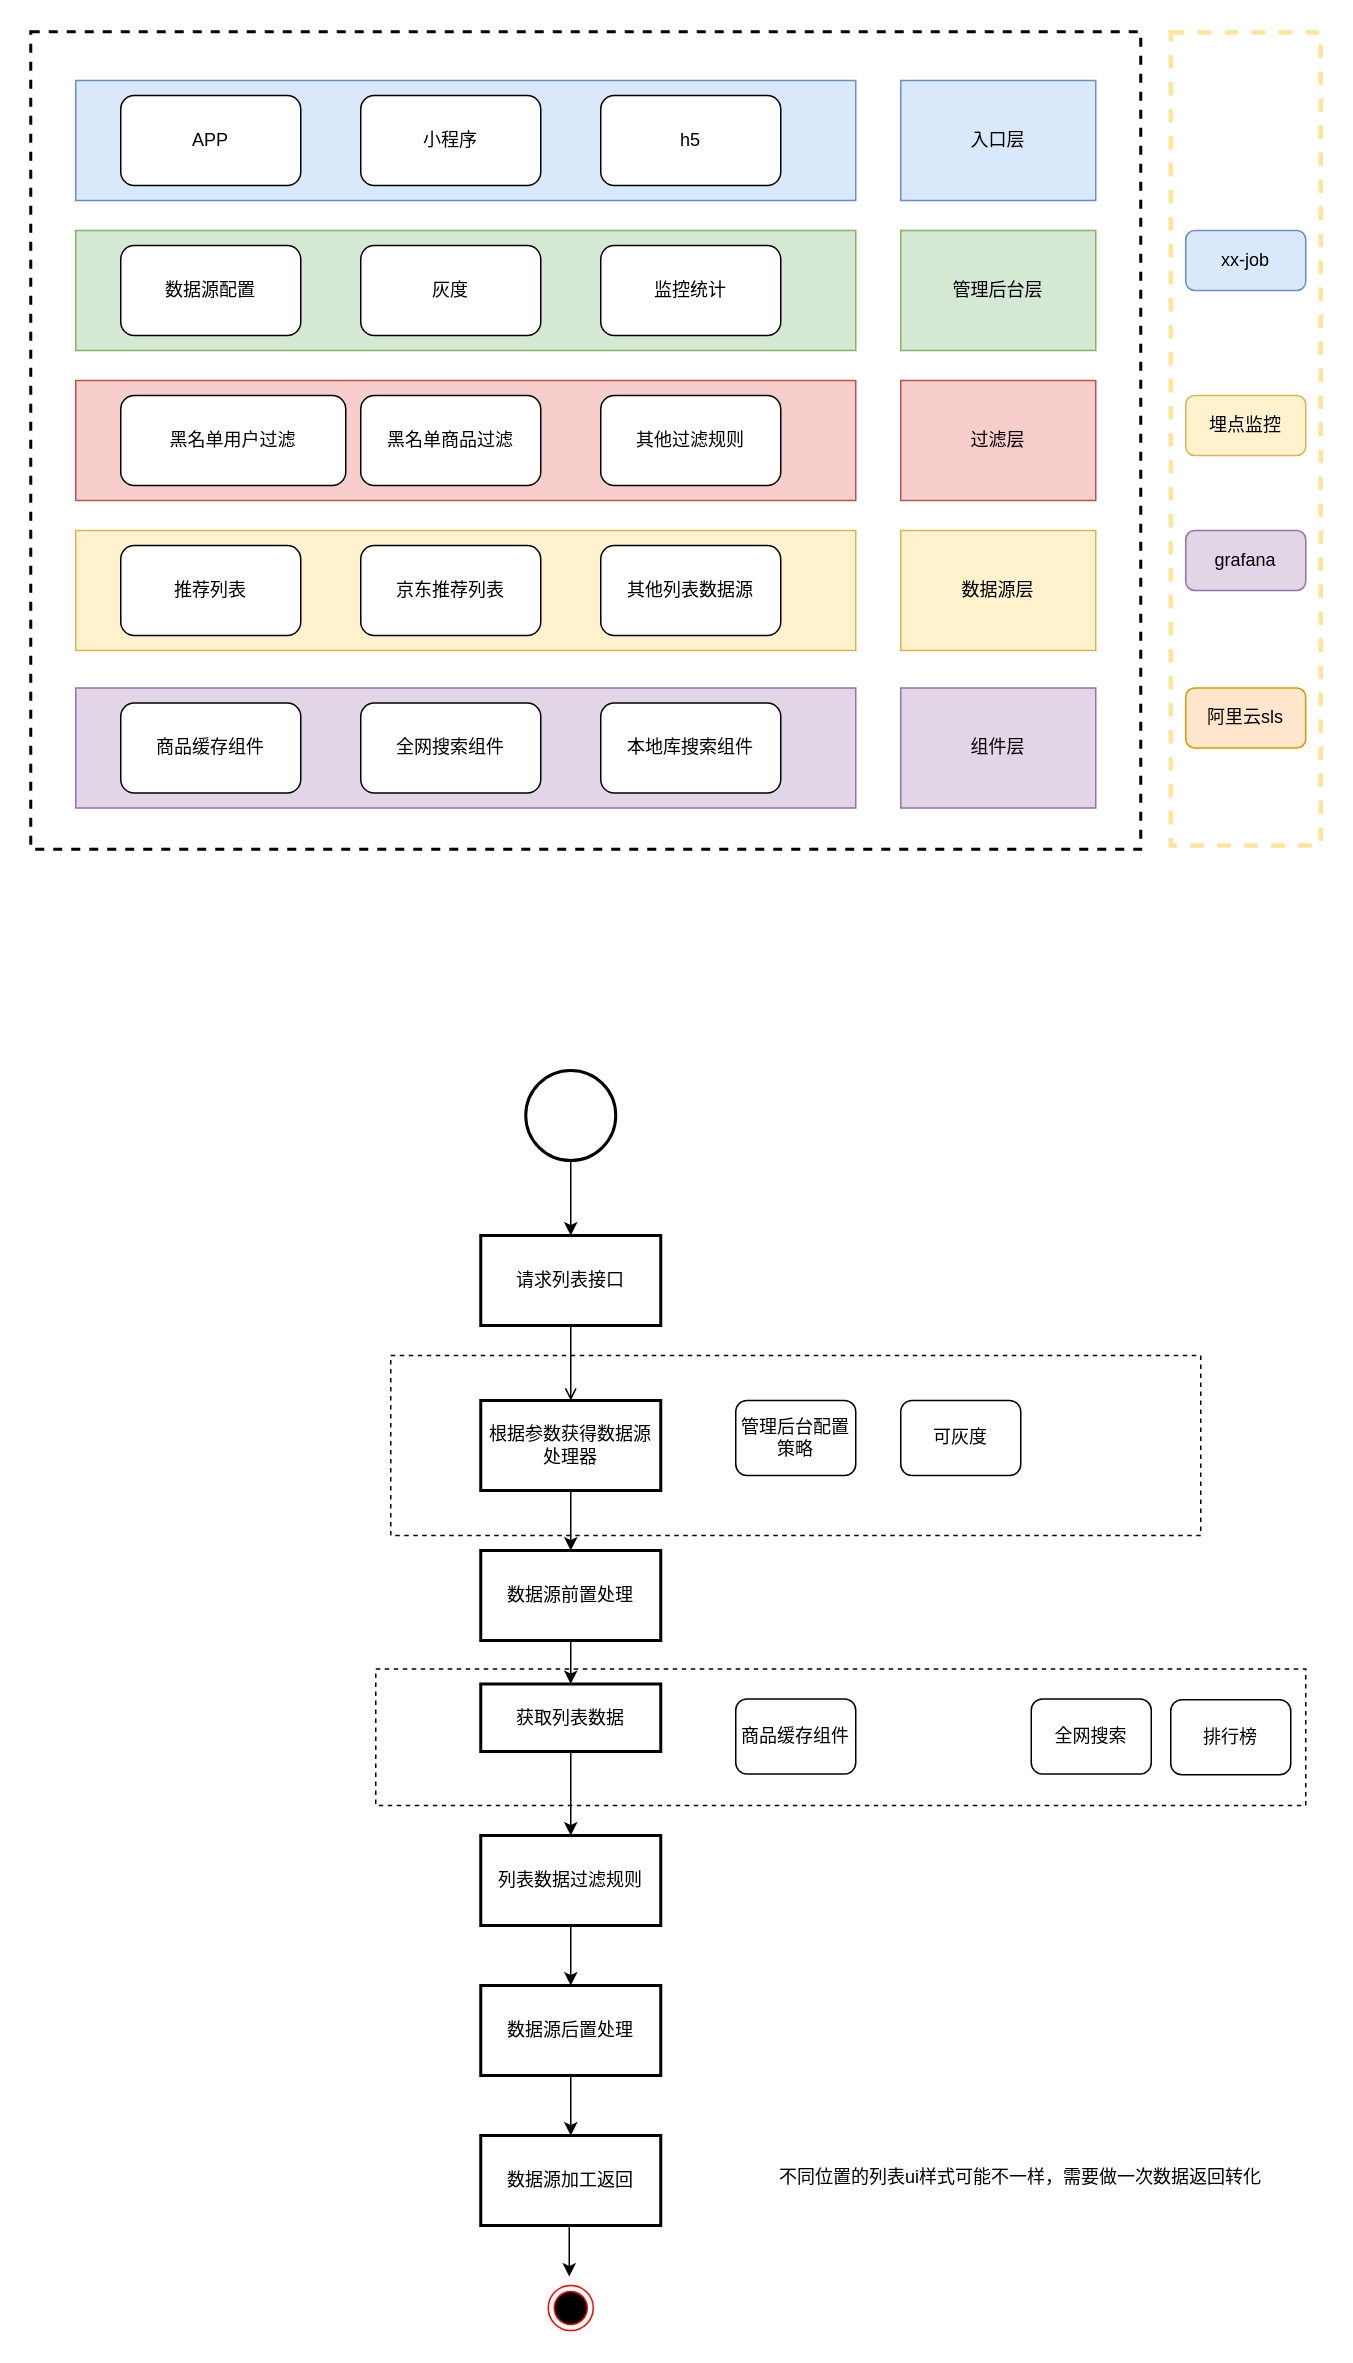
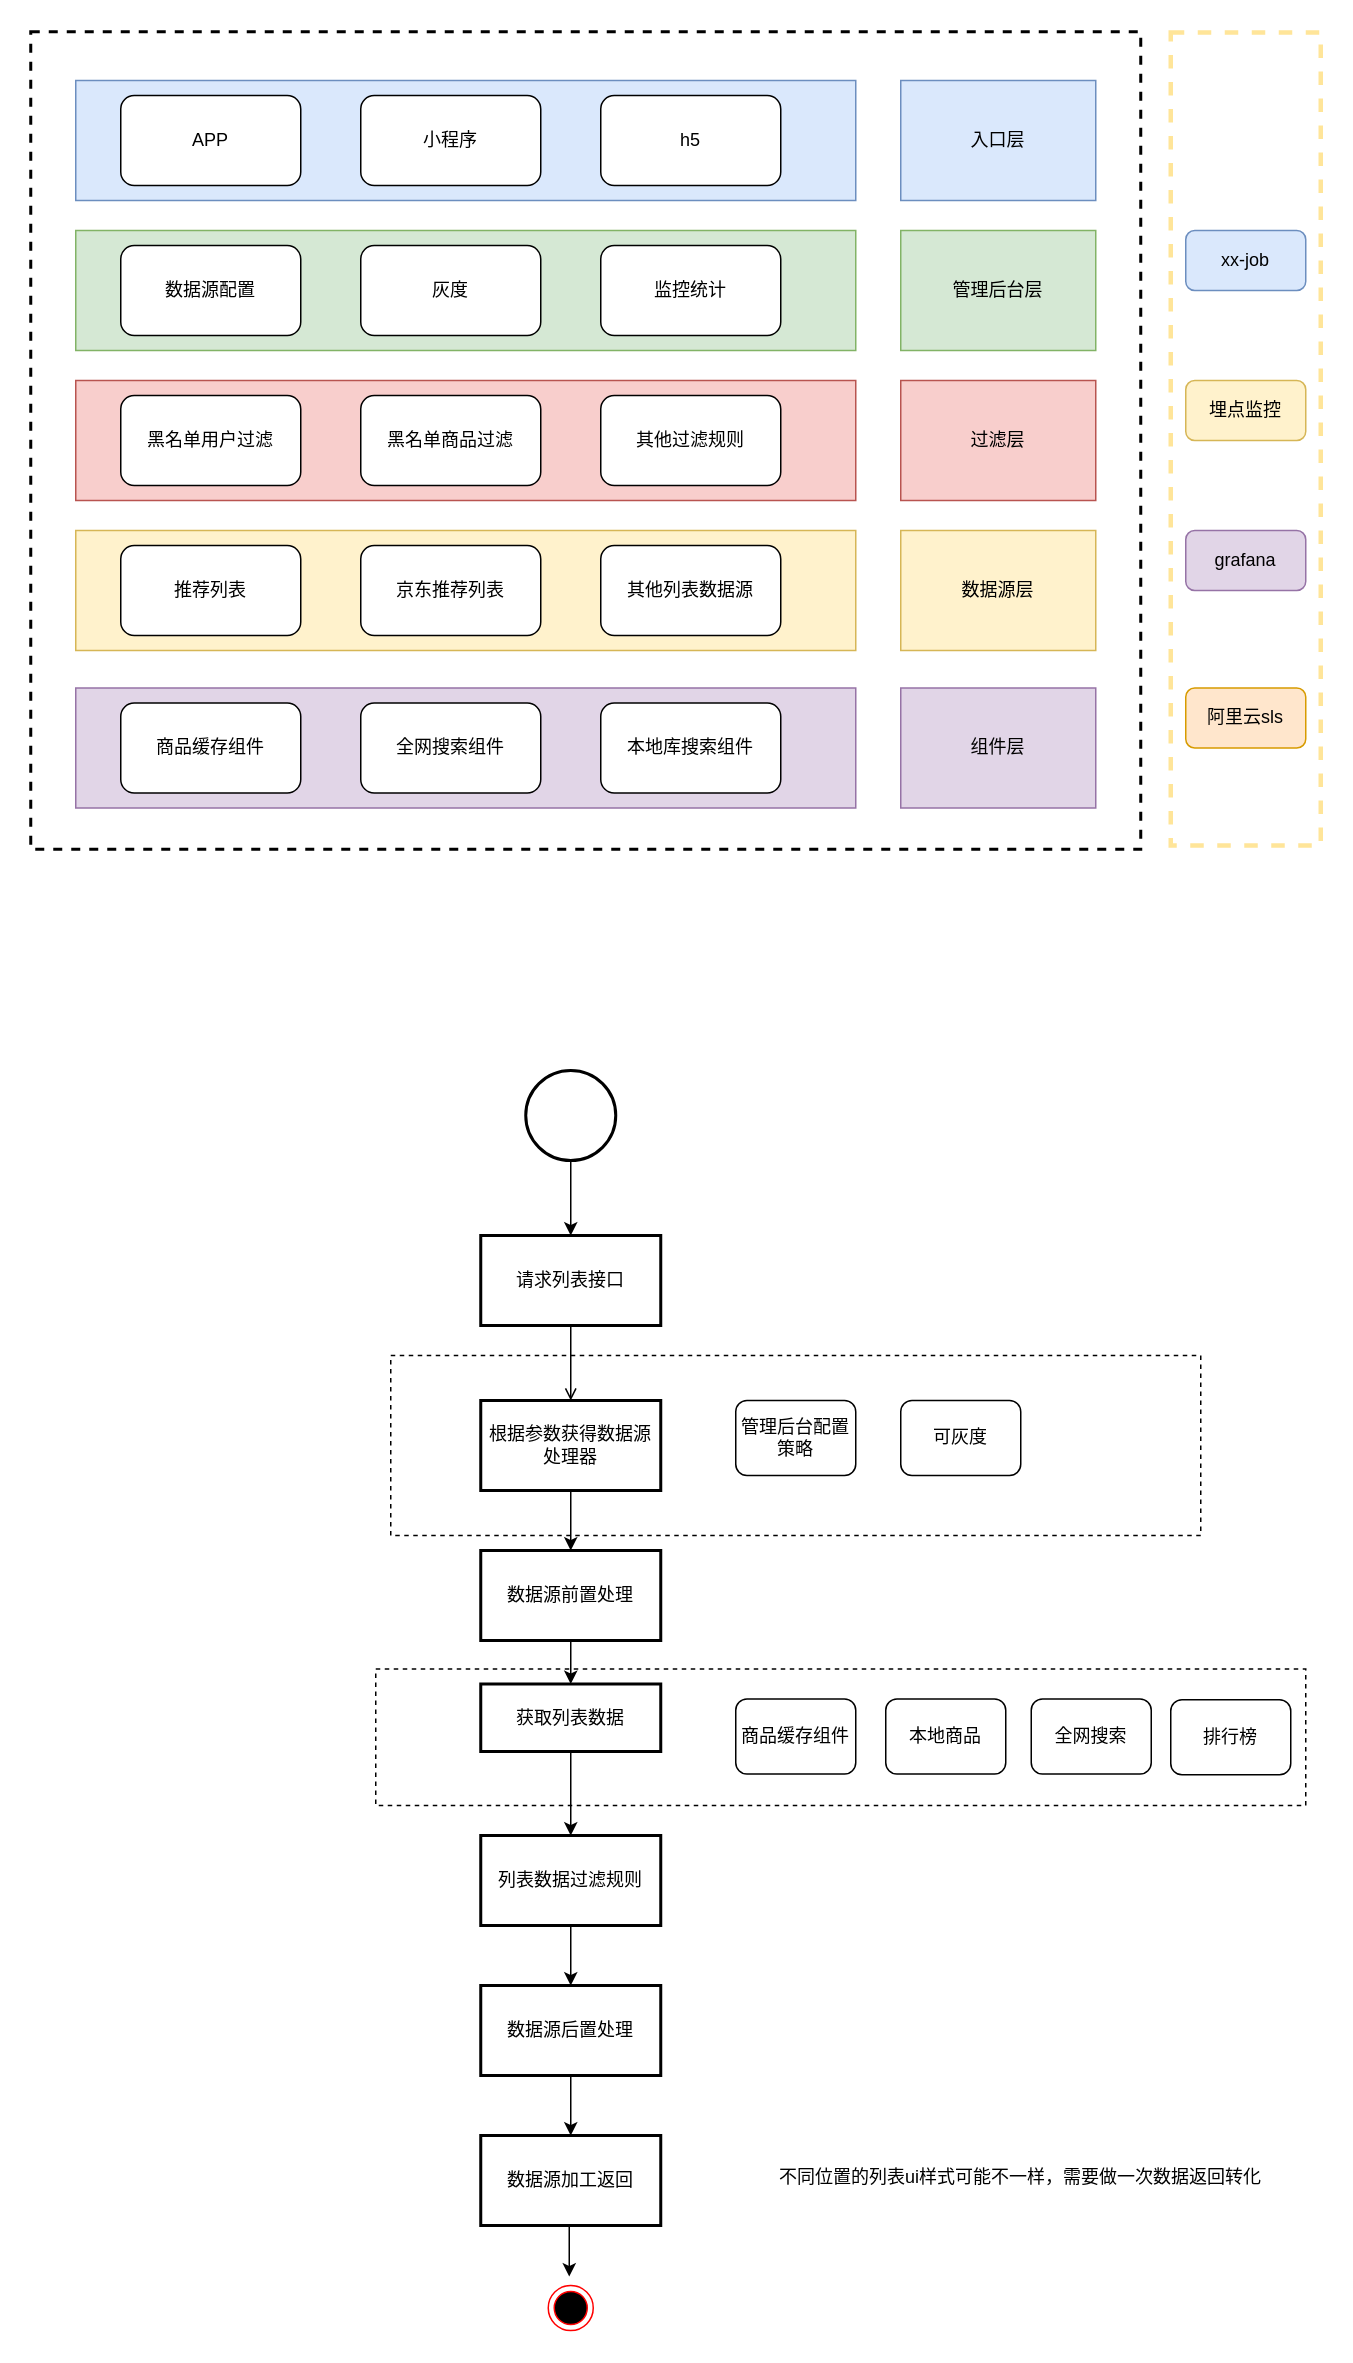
node "埋点监控": moved (1246, 425) -> (1246, 410)
node "黑名单用户过滤": size 225x90 -> 180x90
node "本地商品": added
